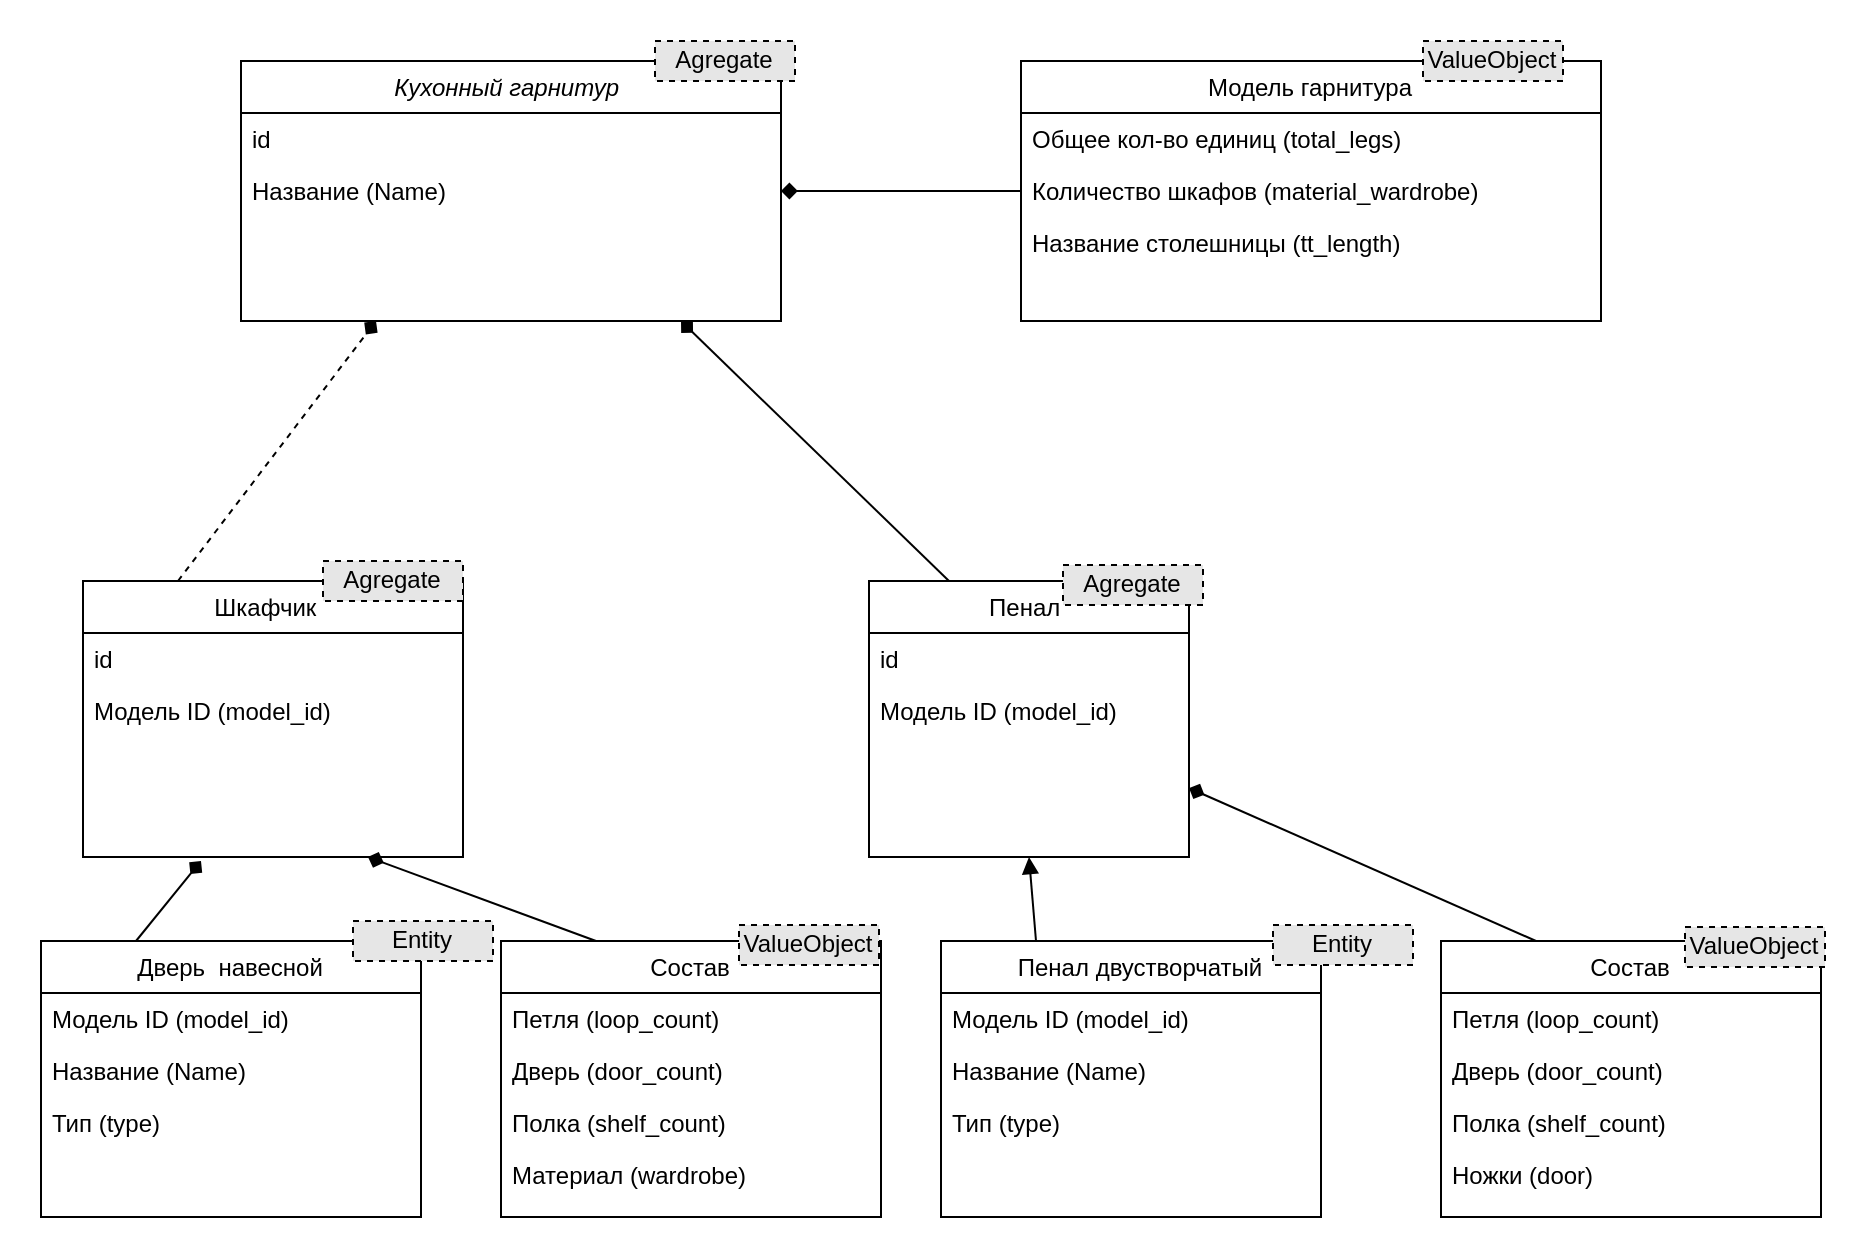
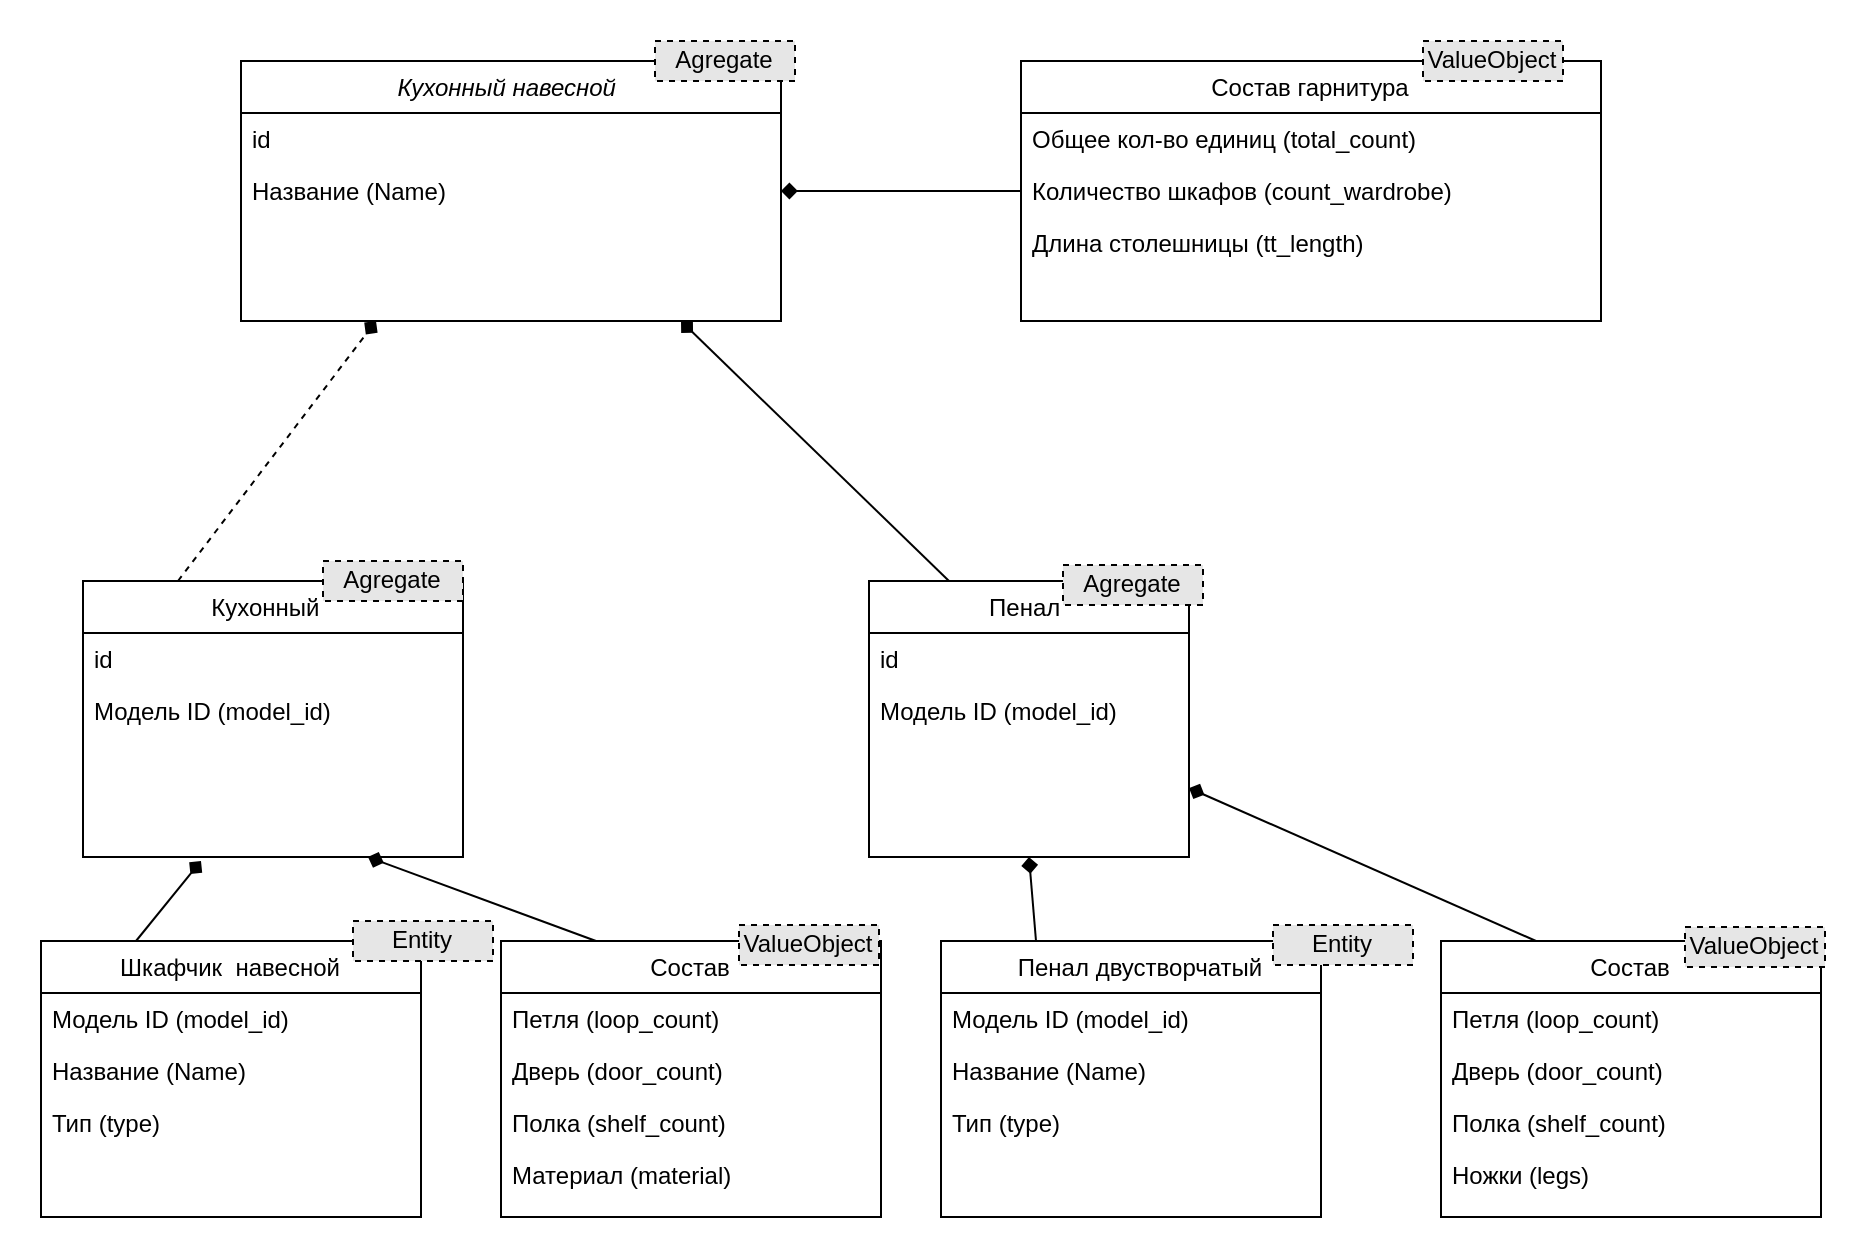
node "Кухонный гарнитур": label "Кухонный гарнитур" -> "Кухонный навесной"
node "Модель гарнитура": label "Модель гарнитура" -> "Состав гарнитура"
node "Общее кол-во единиц (total_legs)": label "Общее кол-во единиц (total_legs)" -> "Общее кол-во единиц (total_count)"
node "Количество шкафов (material_wardrobe)": label "Количество шкафов (material_wardrobe)" -> "Количество шкафов (count_wardrobe)"
node "Название столешницы (tt_length)": label "Название столешницы (tt_length)" -> "Длина столешницы (tt_length)"
node "Шкафчик": label "Шкафчик" -> "Кухонный"
edge "Пенал двустворчатый" -> "Пенал": arrowhead block -> diamond
node "Дверь навесной": label "Дверь навесной" -> "Шкафчик навесной"
node "Материал (wardrobe)": label "Материал (wardrobe)" -> "Материал (material)"
node "Ножки (door)": label "Ножки (door)" -> "Ножки (legs)"
